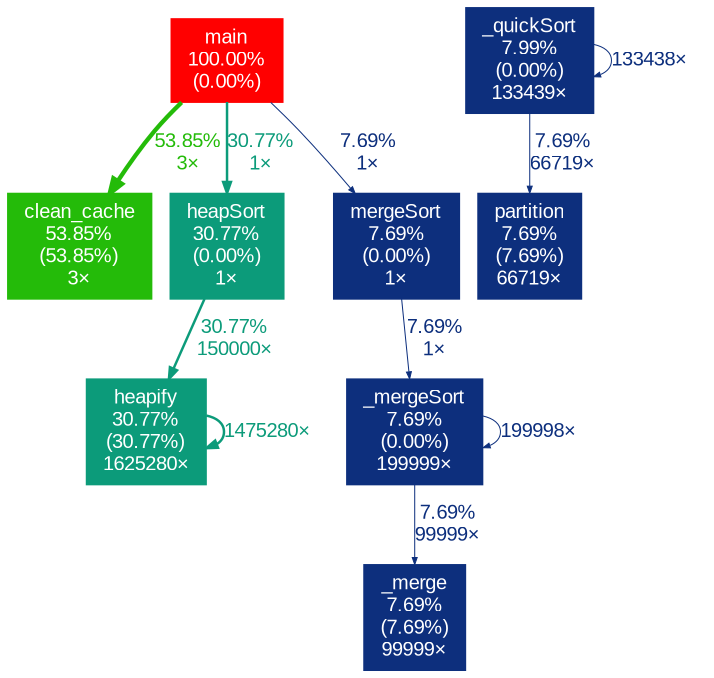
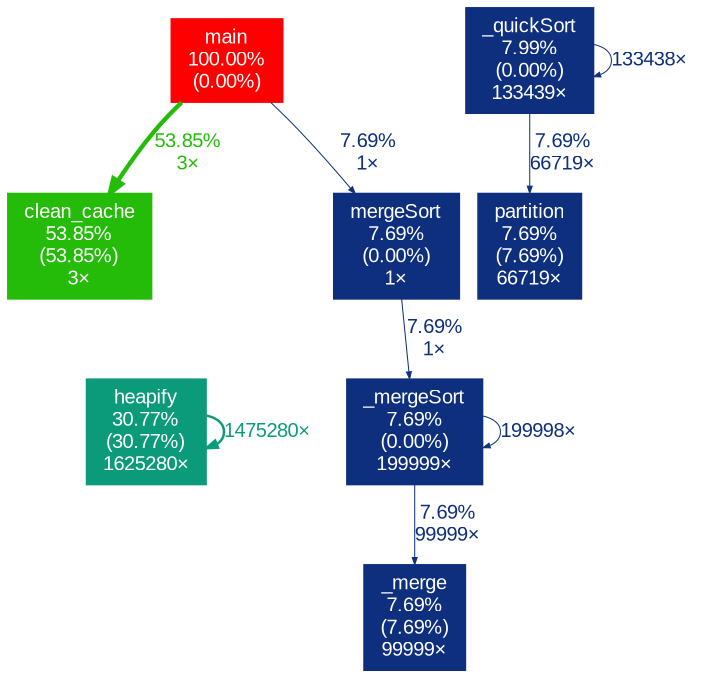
node "heapSort 30.77% (0.00%) 1×": removed
